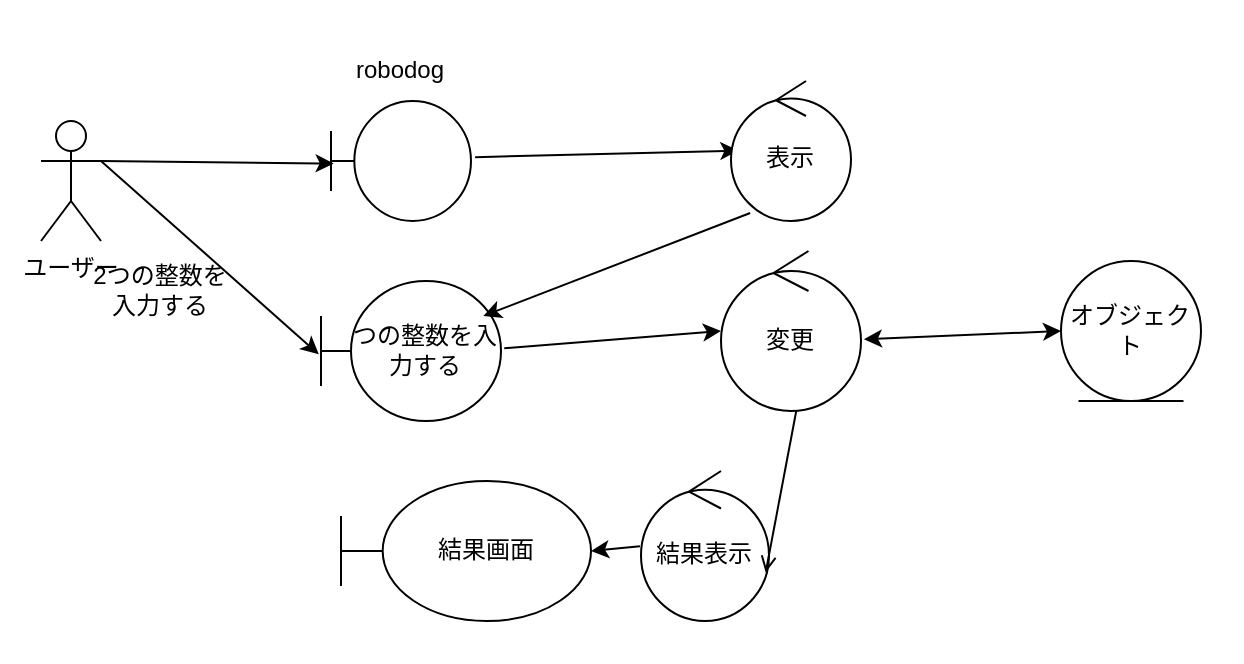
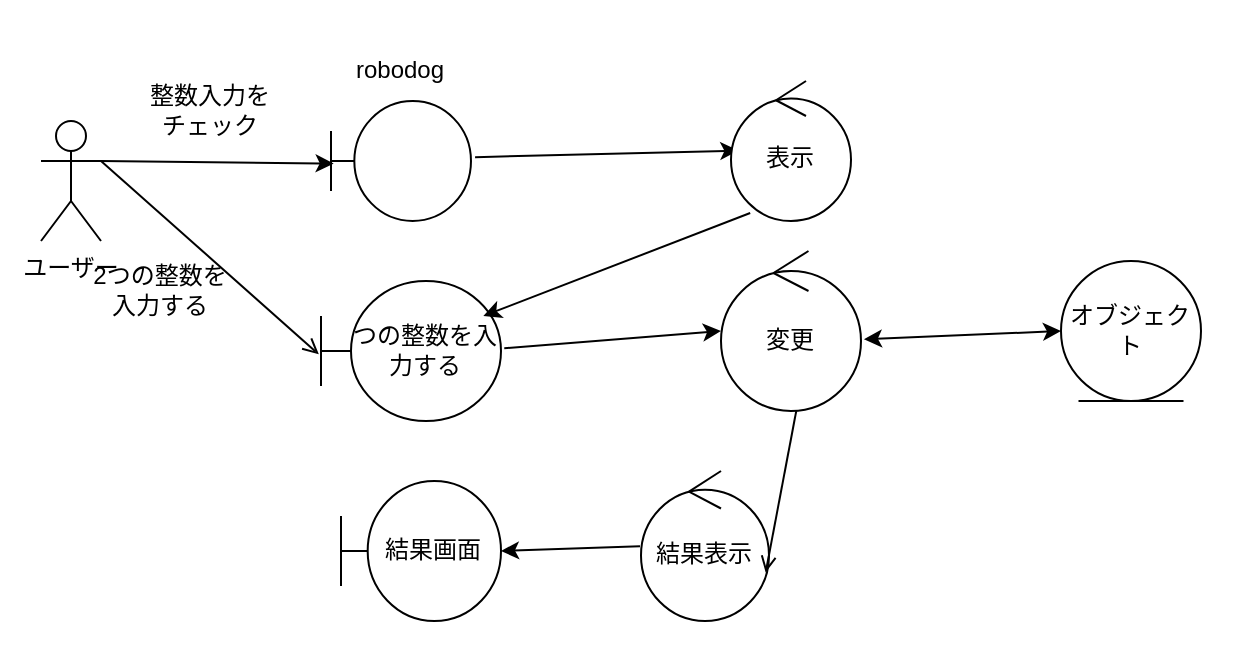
node "整数入力をチェック": added
edge "ユーザー" -> "つの整数を入力する": arrowhead classic -> open
node "結果画面": size 250x140 -> 160x140
